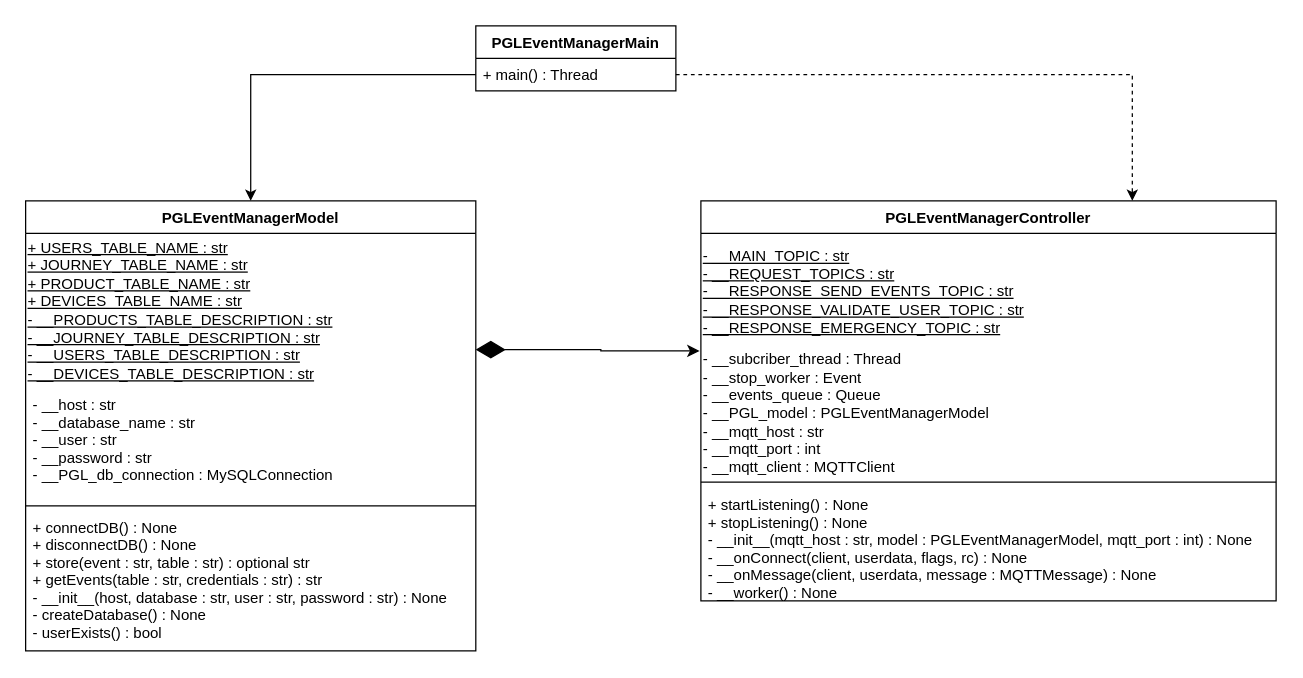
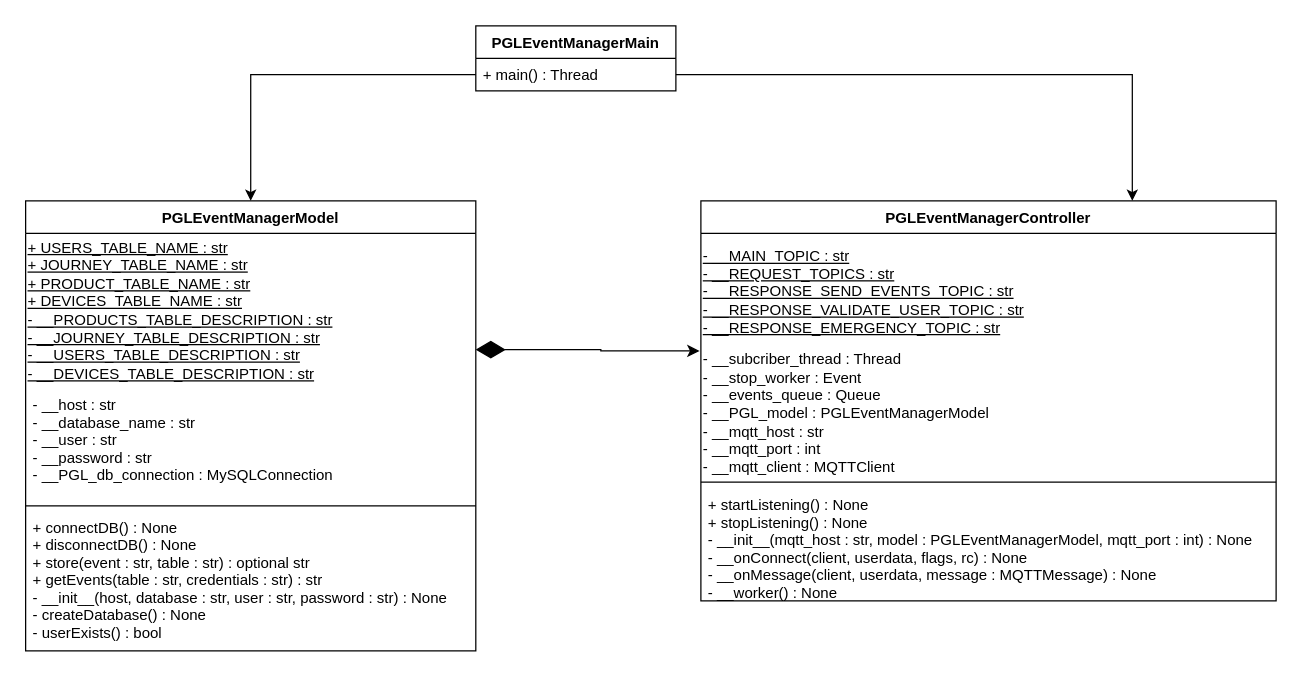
edge "+ main() : Thread" -> "PGLEventManagerController": style dashed -> solid
